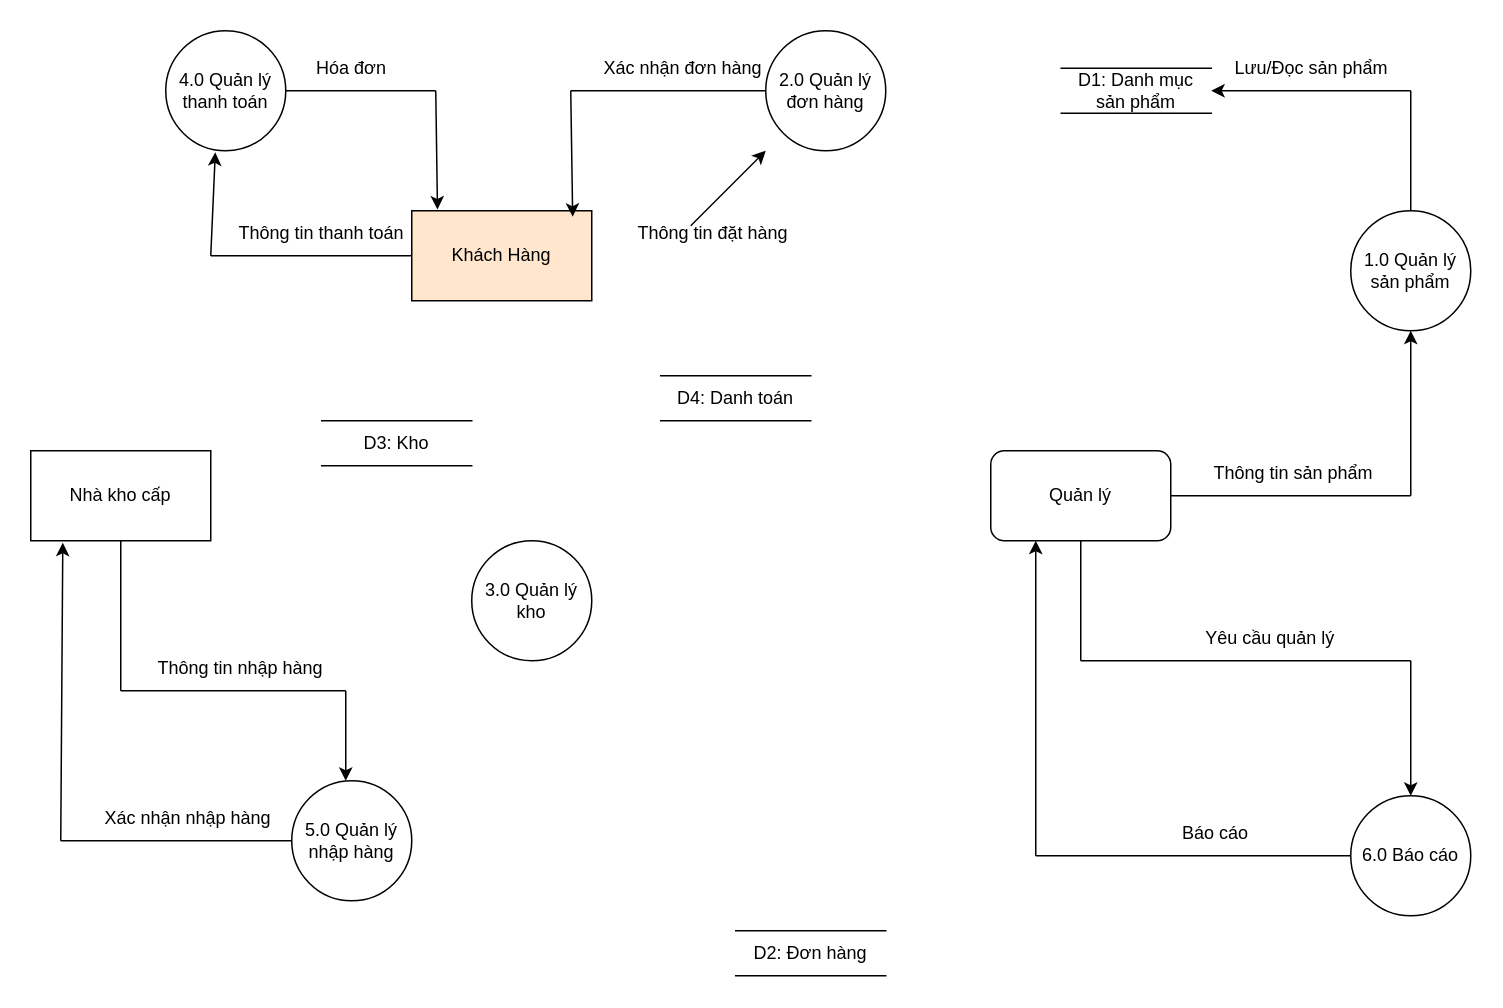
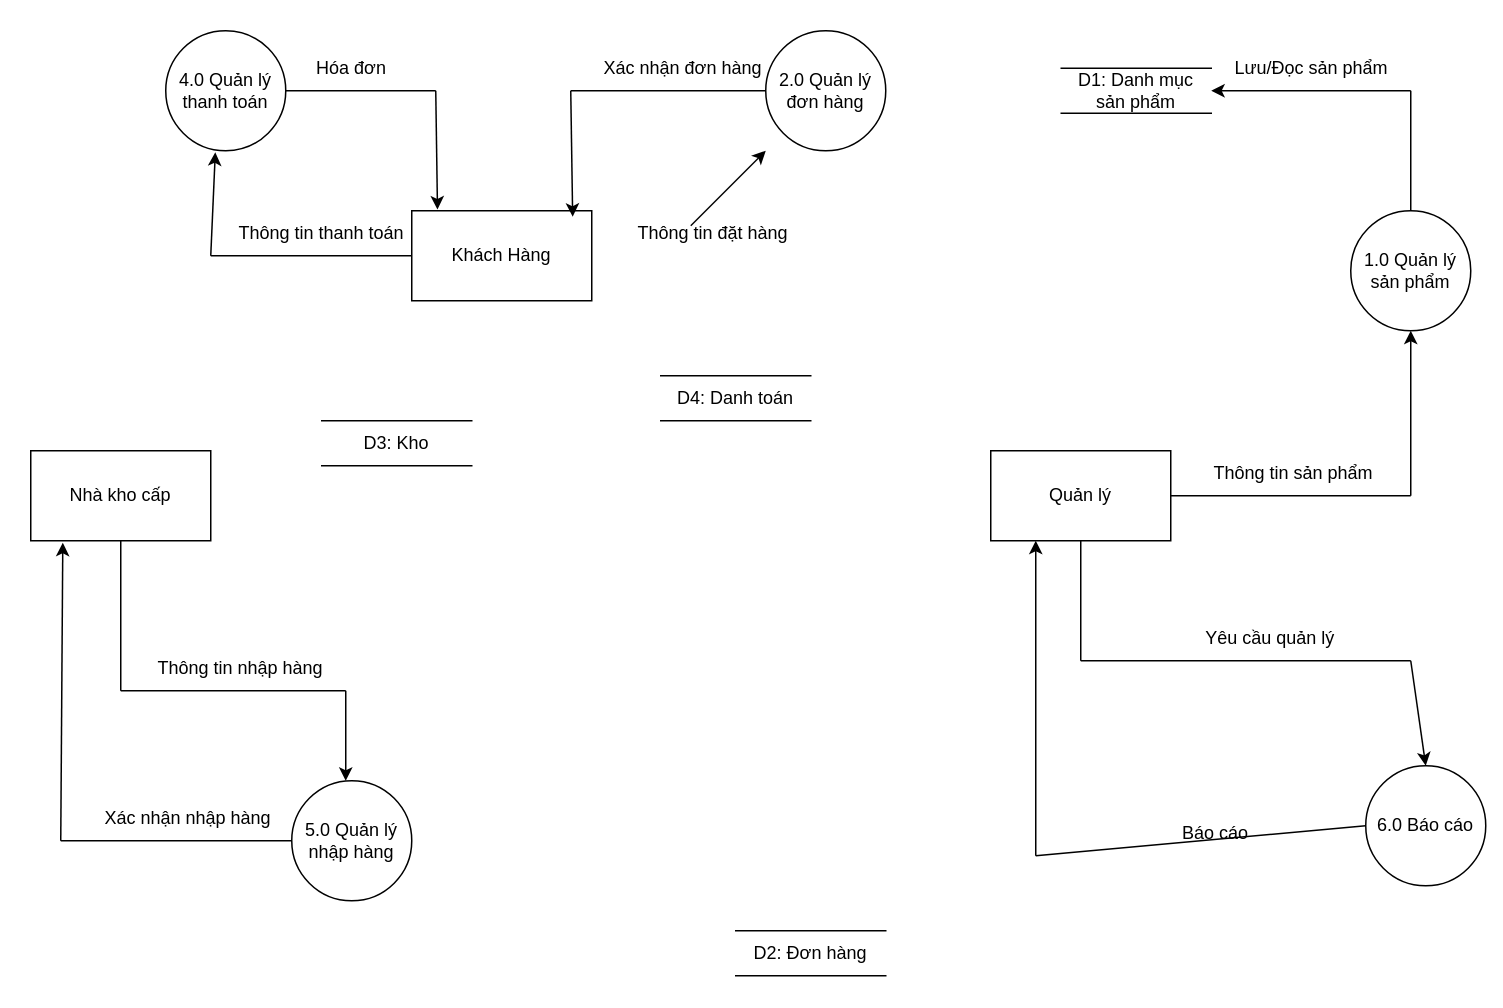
node "Khách Hàng": fillcolor #ffe6cc -> #ffffff
node "Quản lý": shape rounded rectangle -> rectangle
node "3.0 Quản lý kho": removed
node "6.0 Báo cáo": moved (1411, 856) -> (1426, 826)
